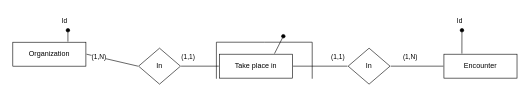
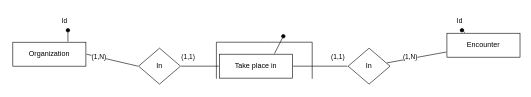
node "Encounter": moved (481, 66) -> (484, 45)
